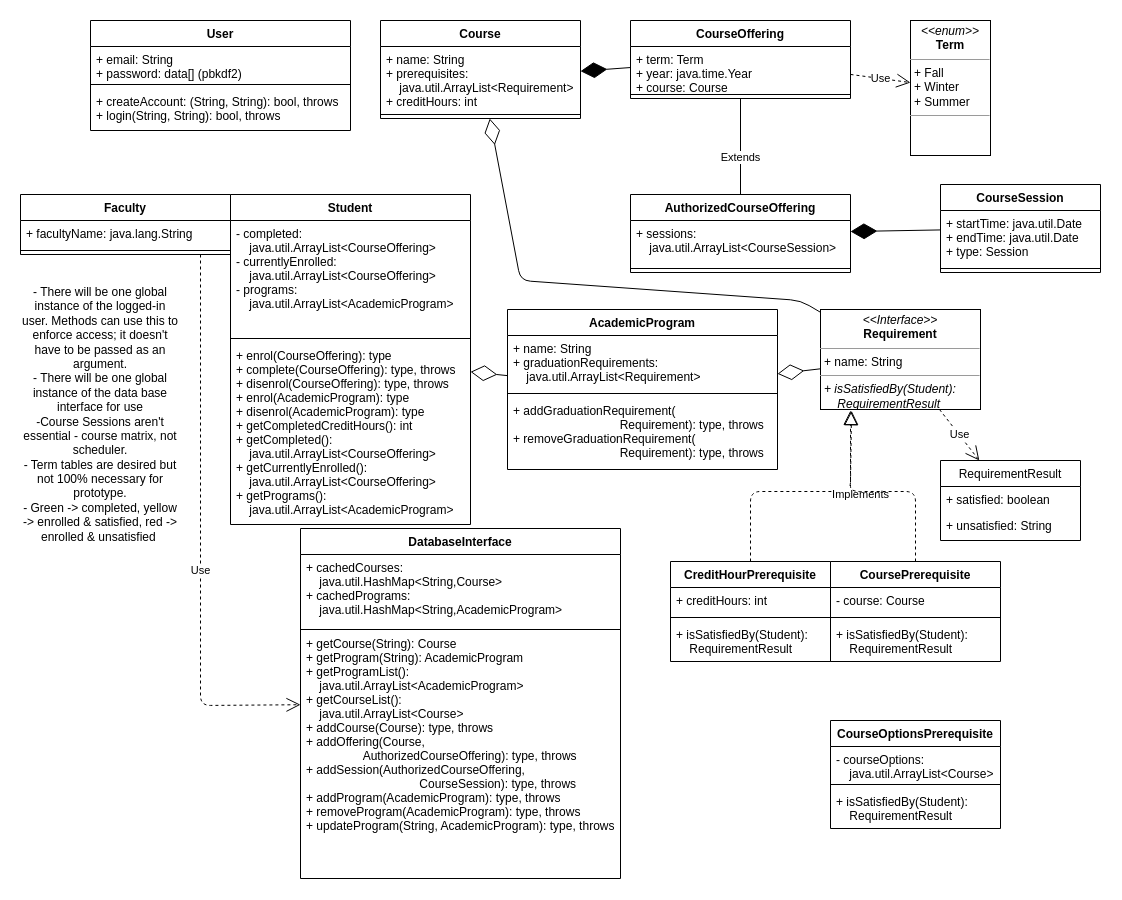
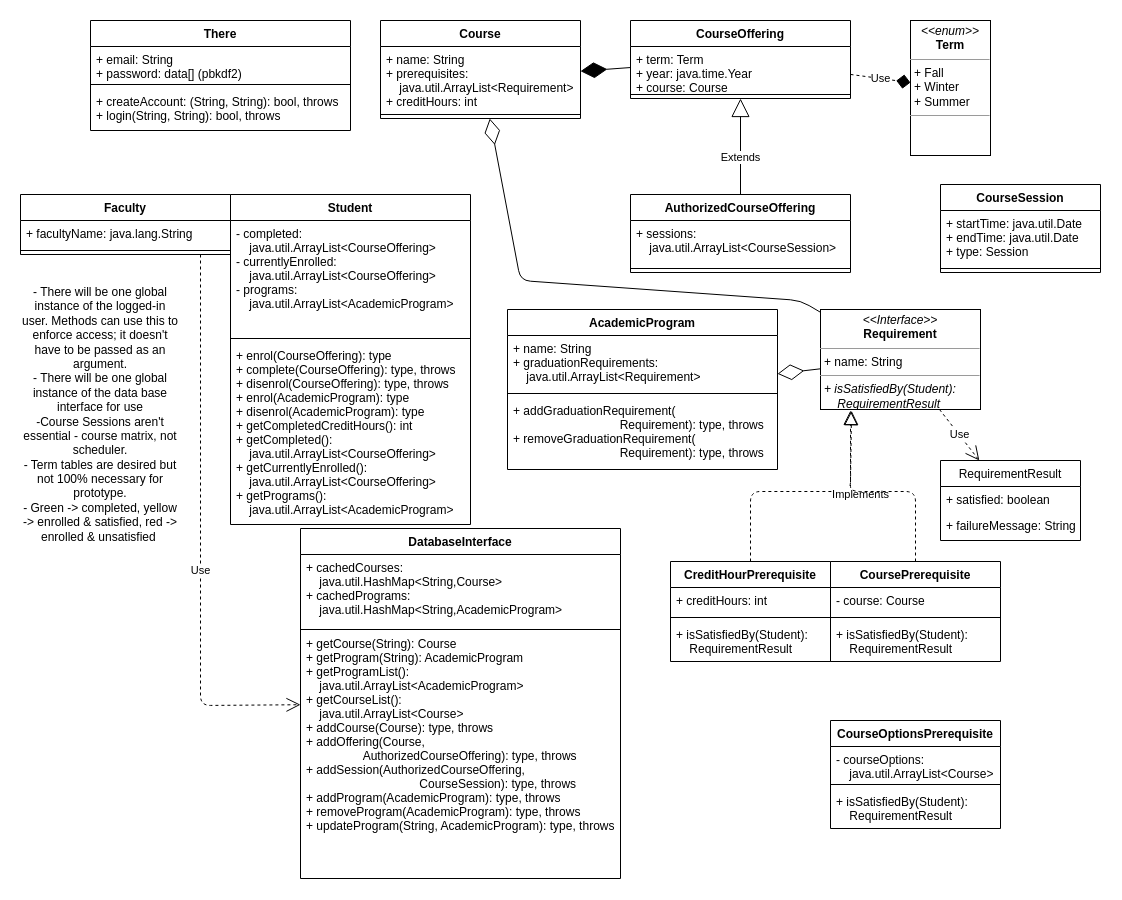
node "User": label "User" -> "There"
edge "CourseOffering" -> "<<enum>> Term + Fall + Winter + Summer": arrowhead open -> diamond
edge "CourseOffering" -- "AuthorizedCourseOffering": arrowhead none -> block
edge "CourseSession" -> "AuthorizedCourseOffering": removed
edge "AcademicProgram" -> "Student": removed
node "+ unsatisfied: String": label "+ unsatisfied: String" -> "+ failureMessage: String"
